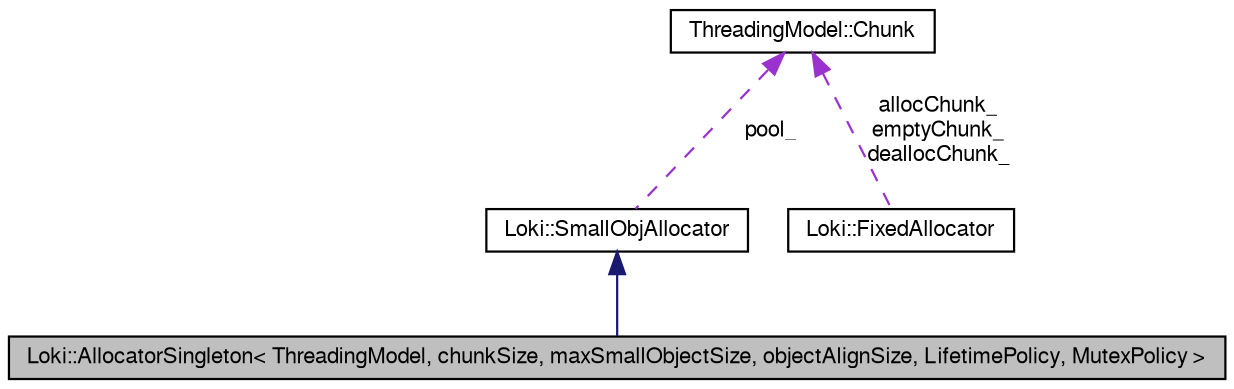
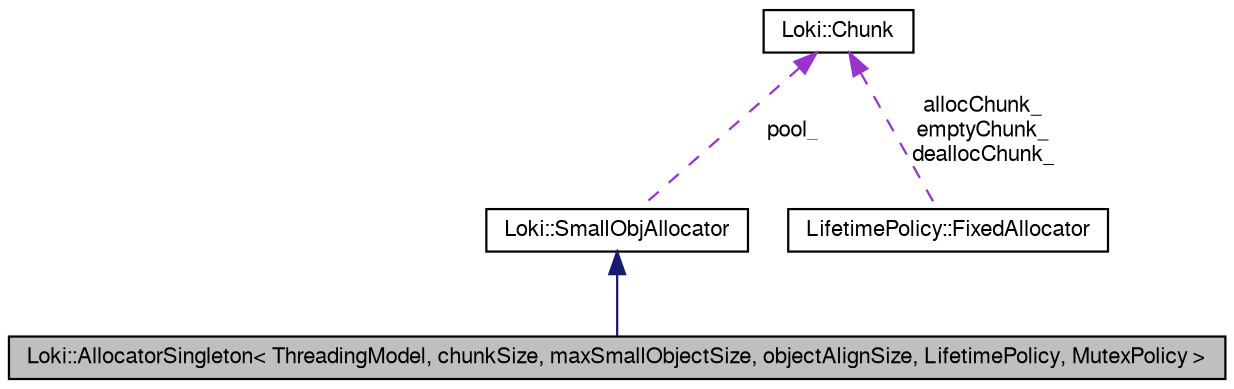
node "ThreadingModel::Chunk": label "ThreadingModel::Chunk" -> "Loki::Chunk"
node "Loki::FixedAllocator": label "Loki::FixedAllocator" -> "LifetimePolicy::FixedAllocator"
